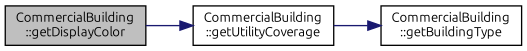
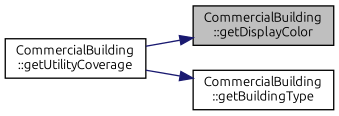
edge "CommercialBuilding ::getDisplayColor" -> "CommercialBuilding ::getUtilityCoverage": reversed
